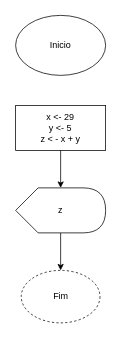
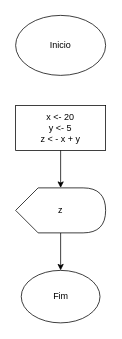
node "x <- 29 y <- 5 z < - x + y": label "x <- 29 y <- 5 z < - x + y" -> "x <- 20 y <- 5 z < - x + y"
node "Fim": style dashed -> solid
